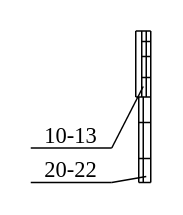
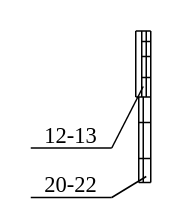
node "10-13": label "10-13" -> "12-13"
node "20-22": moved (71, 169) -> (71, 184)
